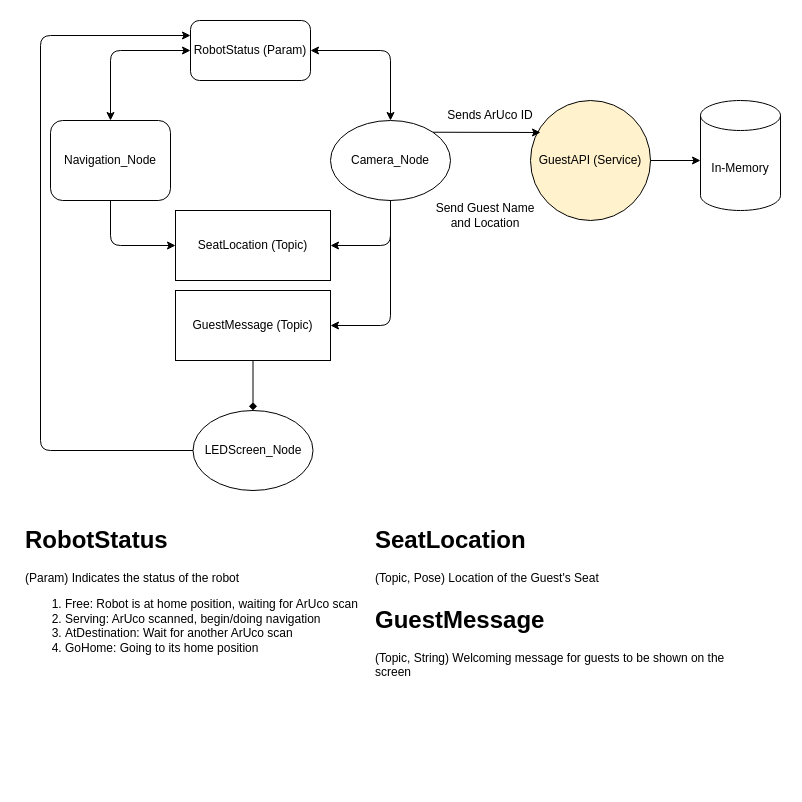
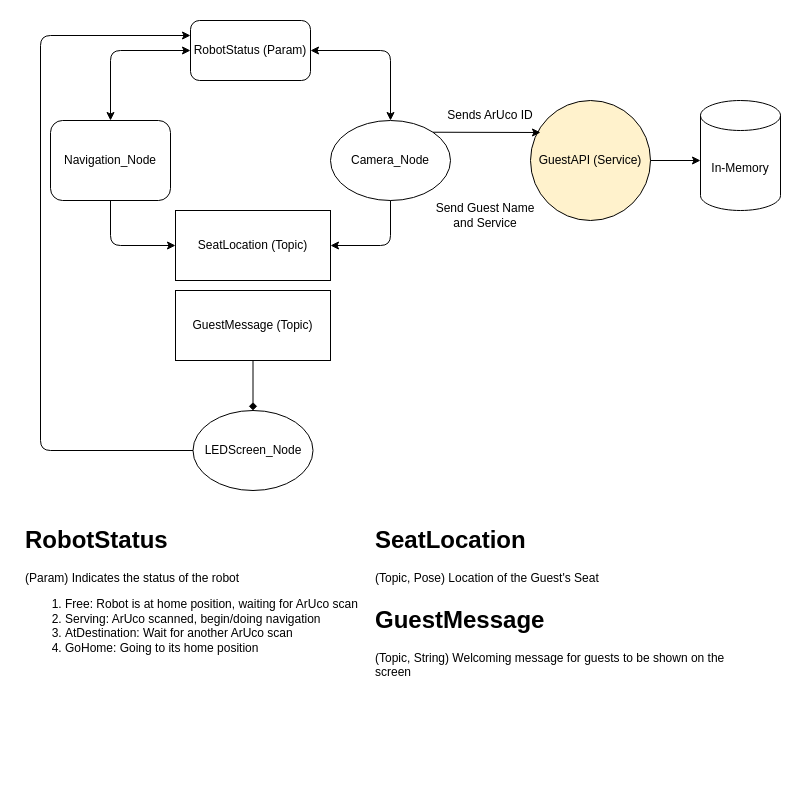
node "Send Guest Name and Location": label "Send Guest Name and Location" -> "Send Guest Name and Service"
edge "Camera_Node" -> "GuestMessage (Topic)": removed
